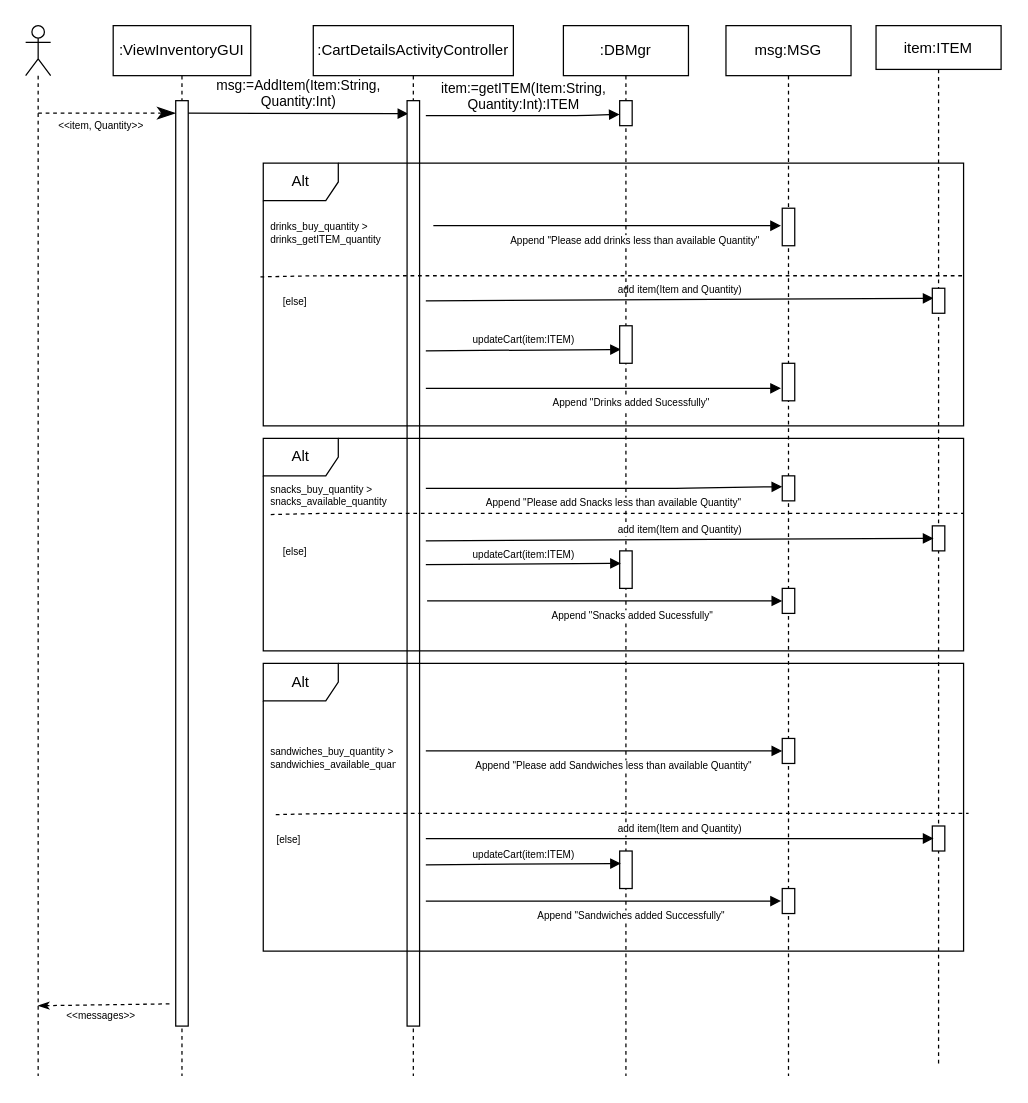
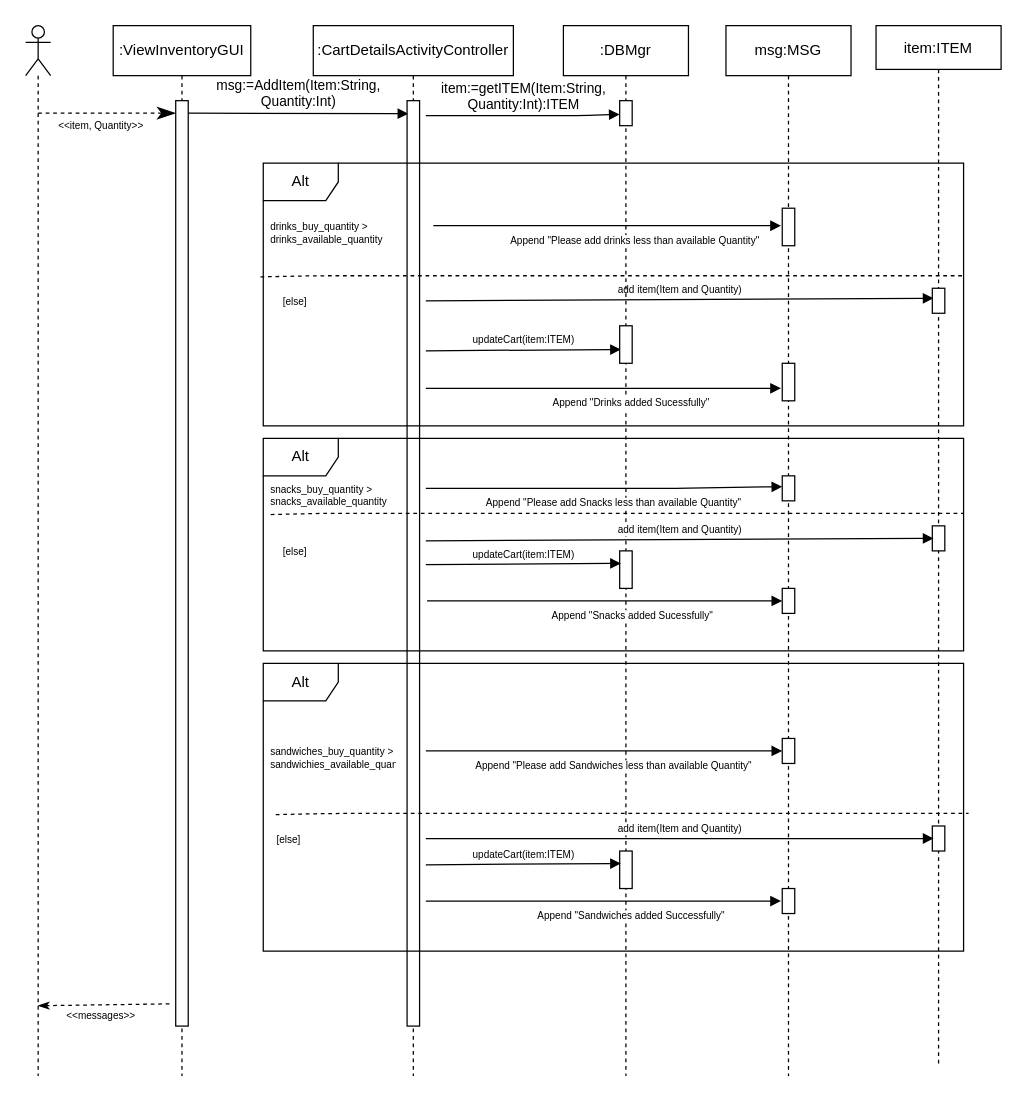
node "drinks_buy_quantity > drinks_getITEM_quantity": label "drinks_buy_quantity > drinks_getITEM_quantity" -> "drinks_buy_quantity > drinks_available_quantity"
